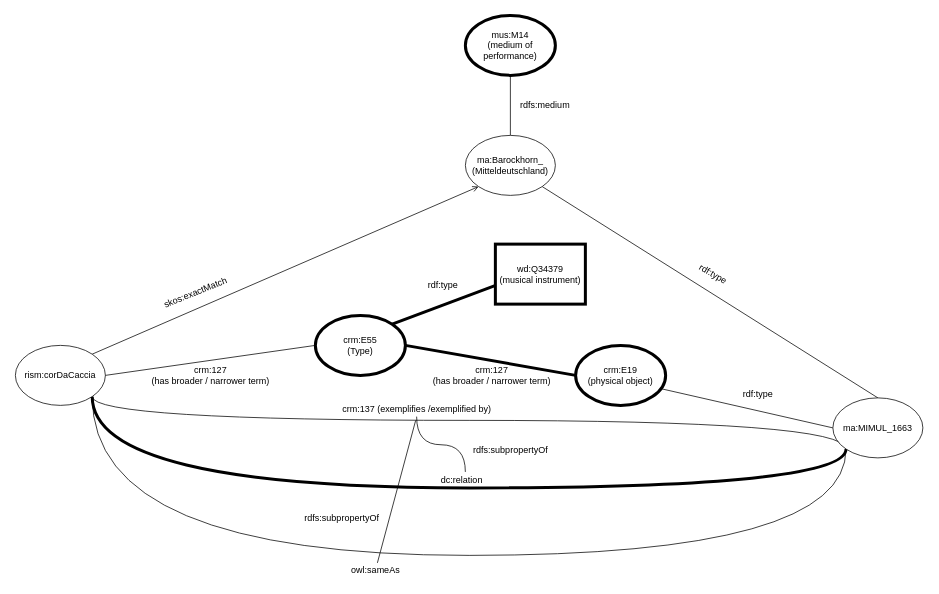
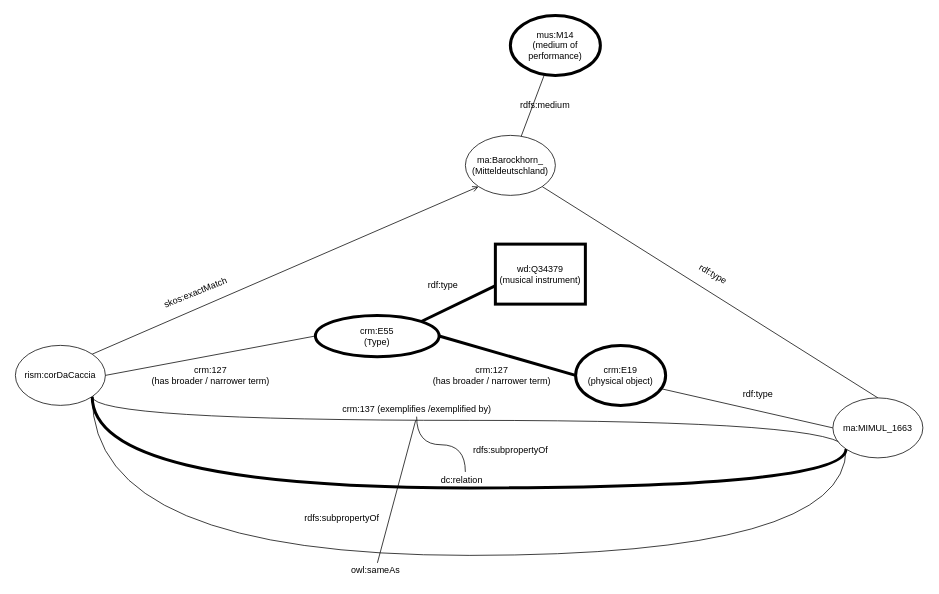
node "mus:M14 (medium of performance)": moved (510, 45) -> (555, 45)
node "crm:E55 (Type)": size 90x60 -> 124x41
